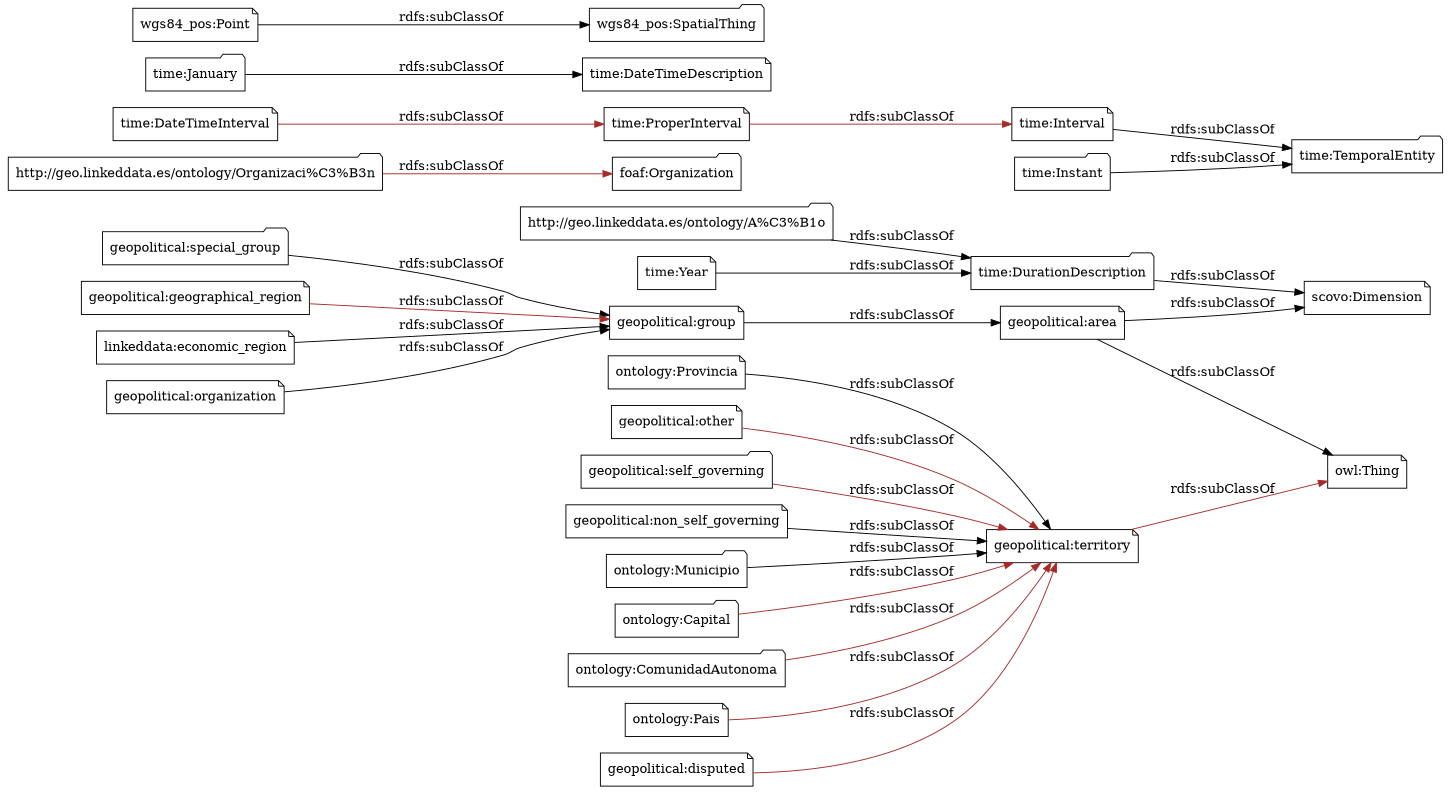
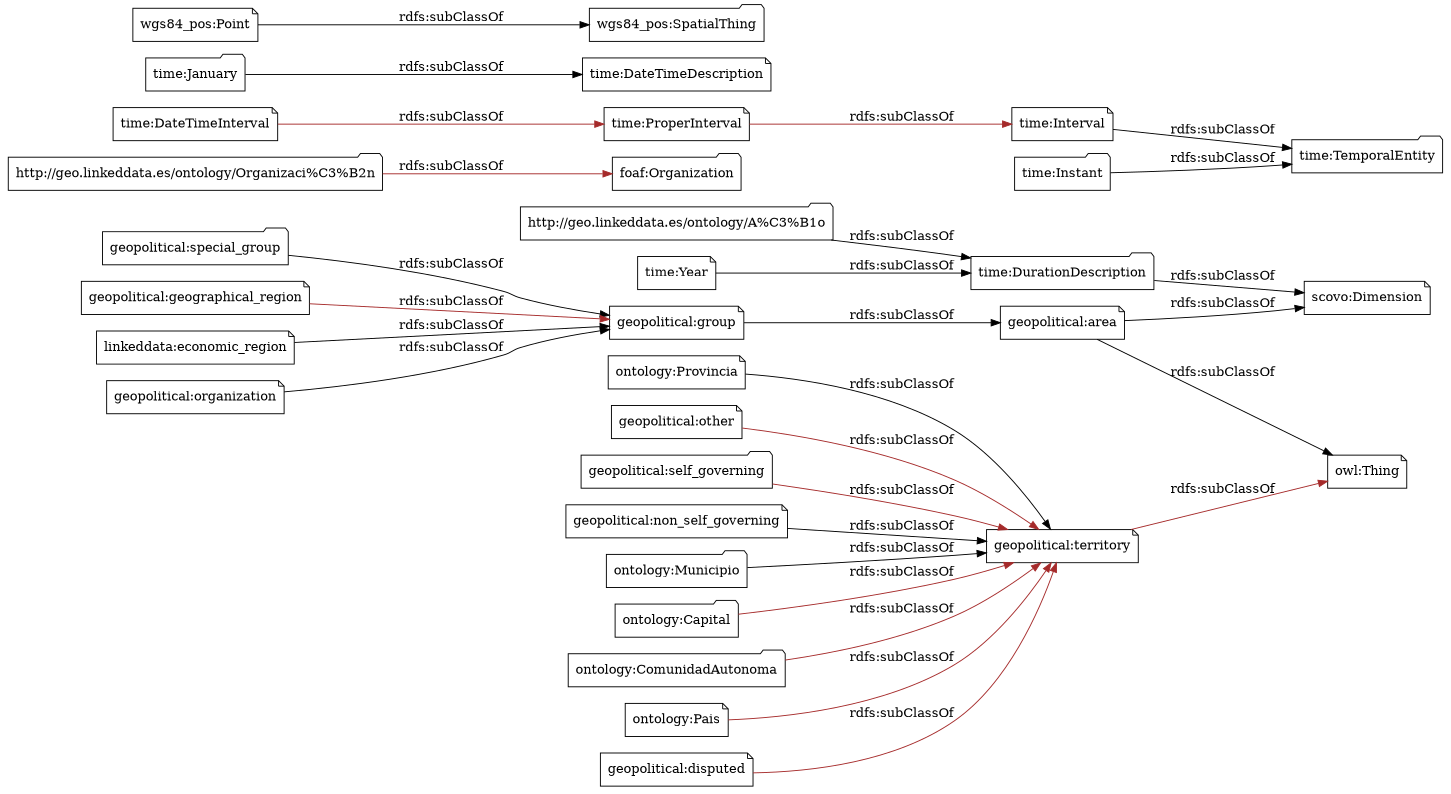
node "http://geo.linkeddata.es/ontology/Organizaci%C3%B3n": label "http://geo.linkeddata.es/ontology/Organizaci%C3%B3n" -> "http://geo.linkeddata.es/ontology/Organizaci%C3%B2n"
